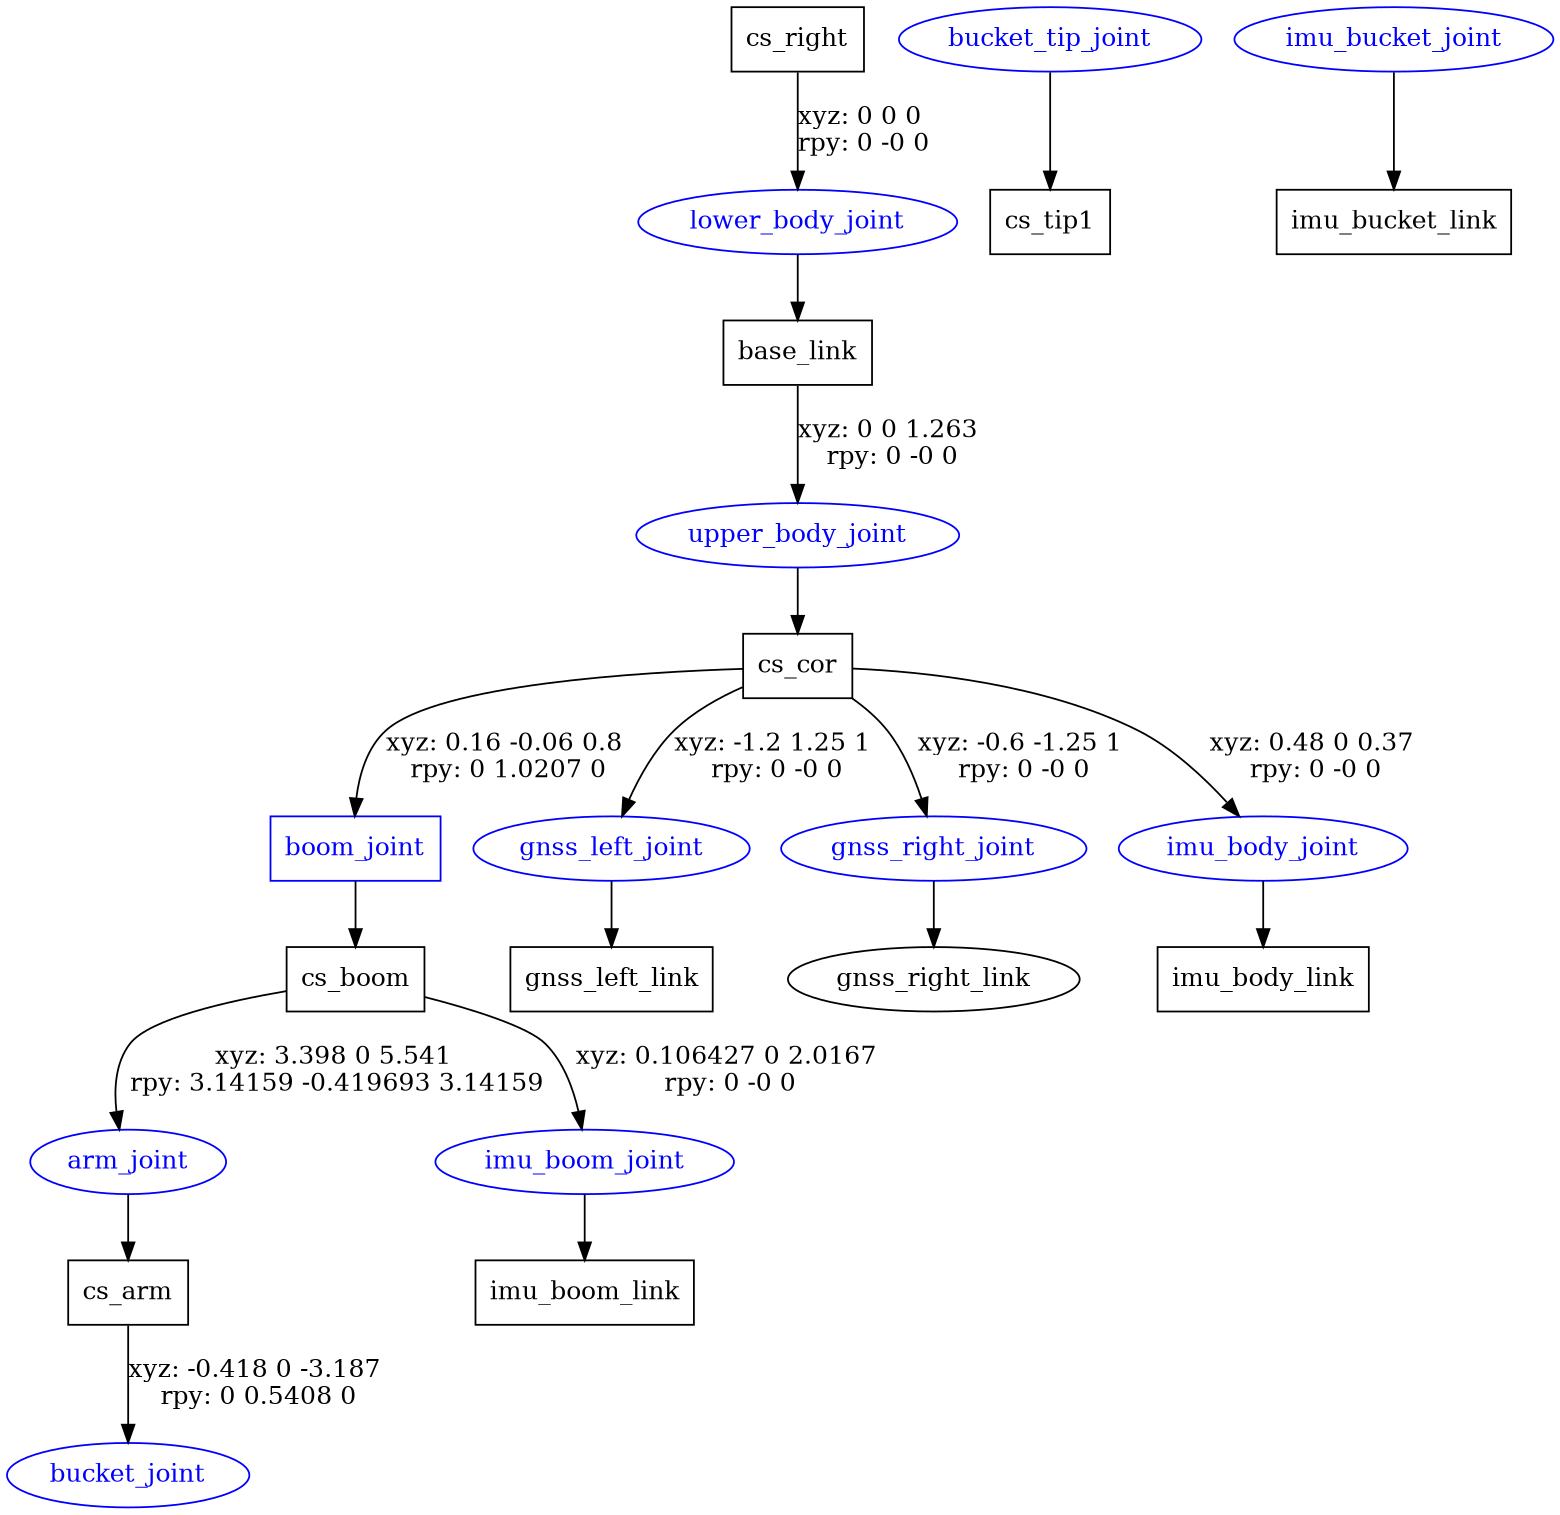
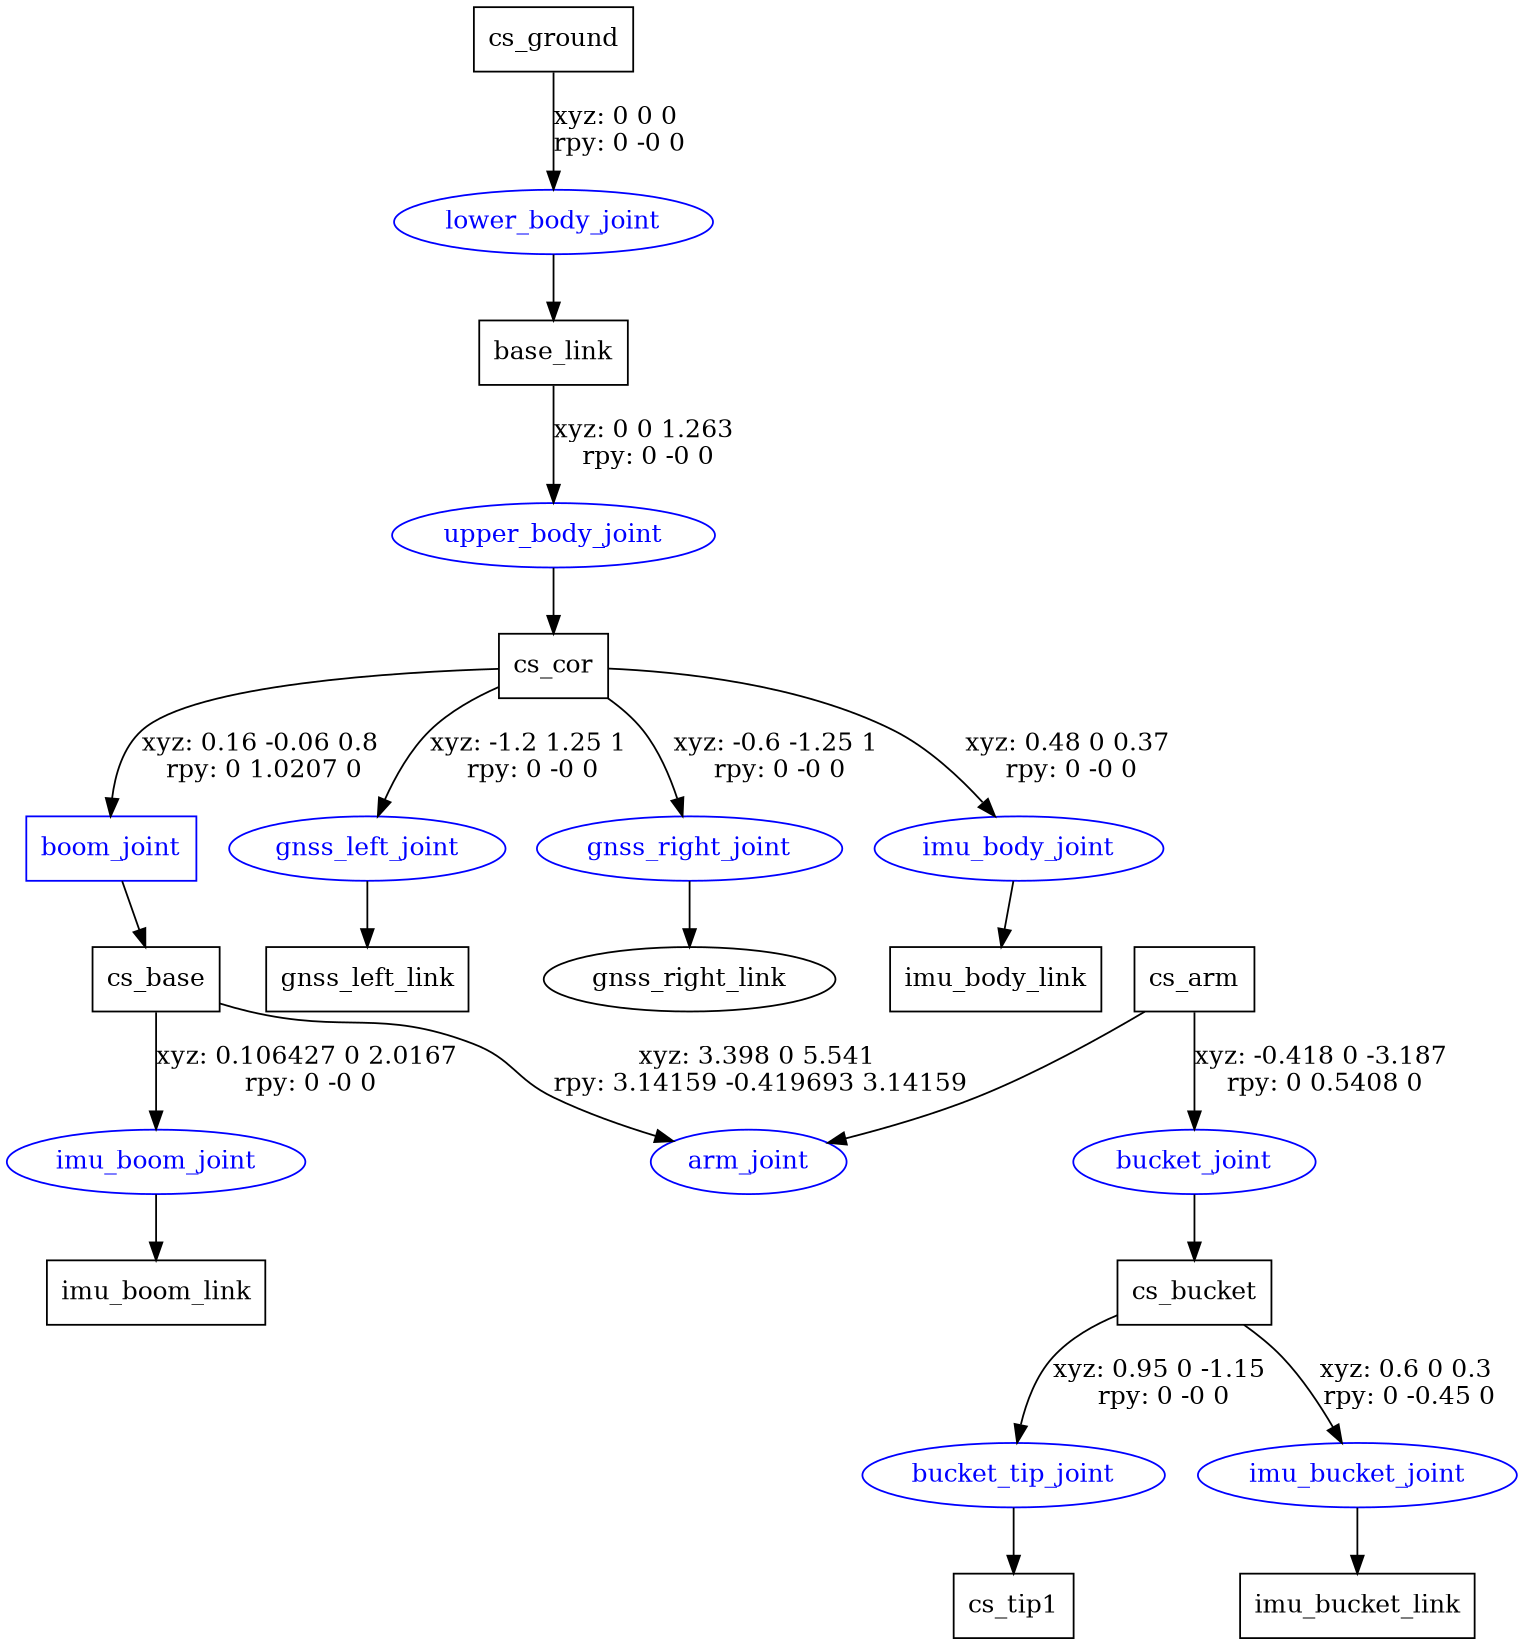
node "cs_right": label "cs_right" -> "cs_ground"
node "cs_boom": label "cs_boom" -> "cs_base"
edge "arm_joint" -> "cs_arm": reversed
node "cs_bucket": added
